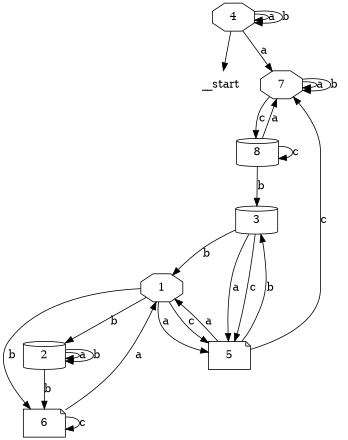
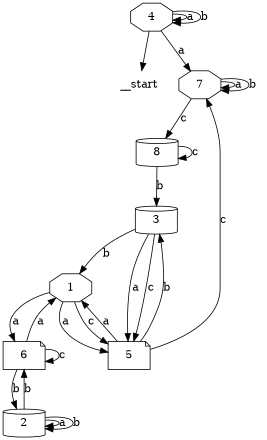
edge "8" -> "7": removed, label "a"
edge "1" -> "2": now "6" -> "2"
edge "1" -> "6": label "b" -> "a"
